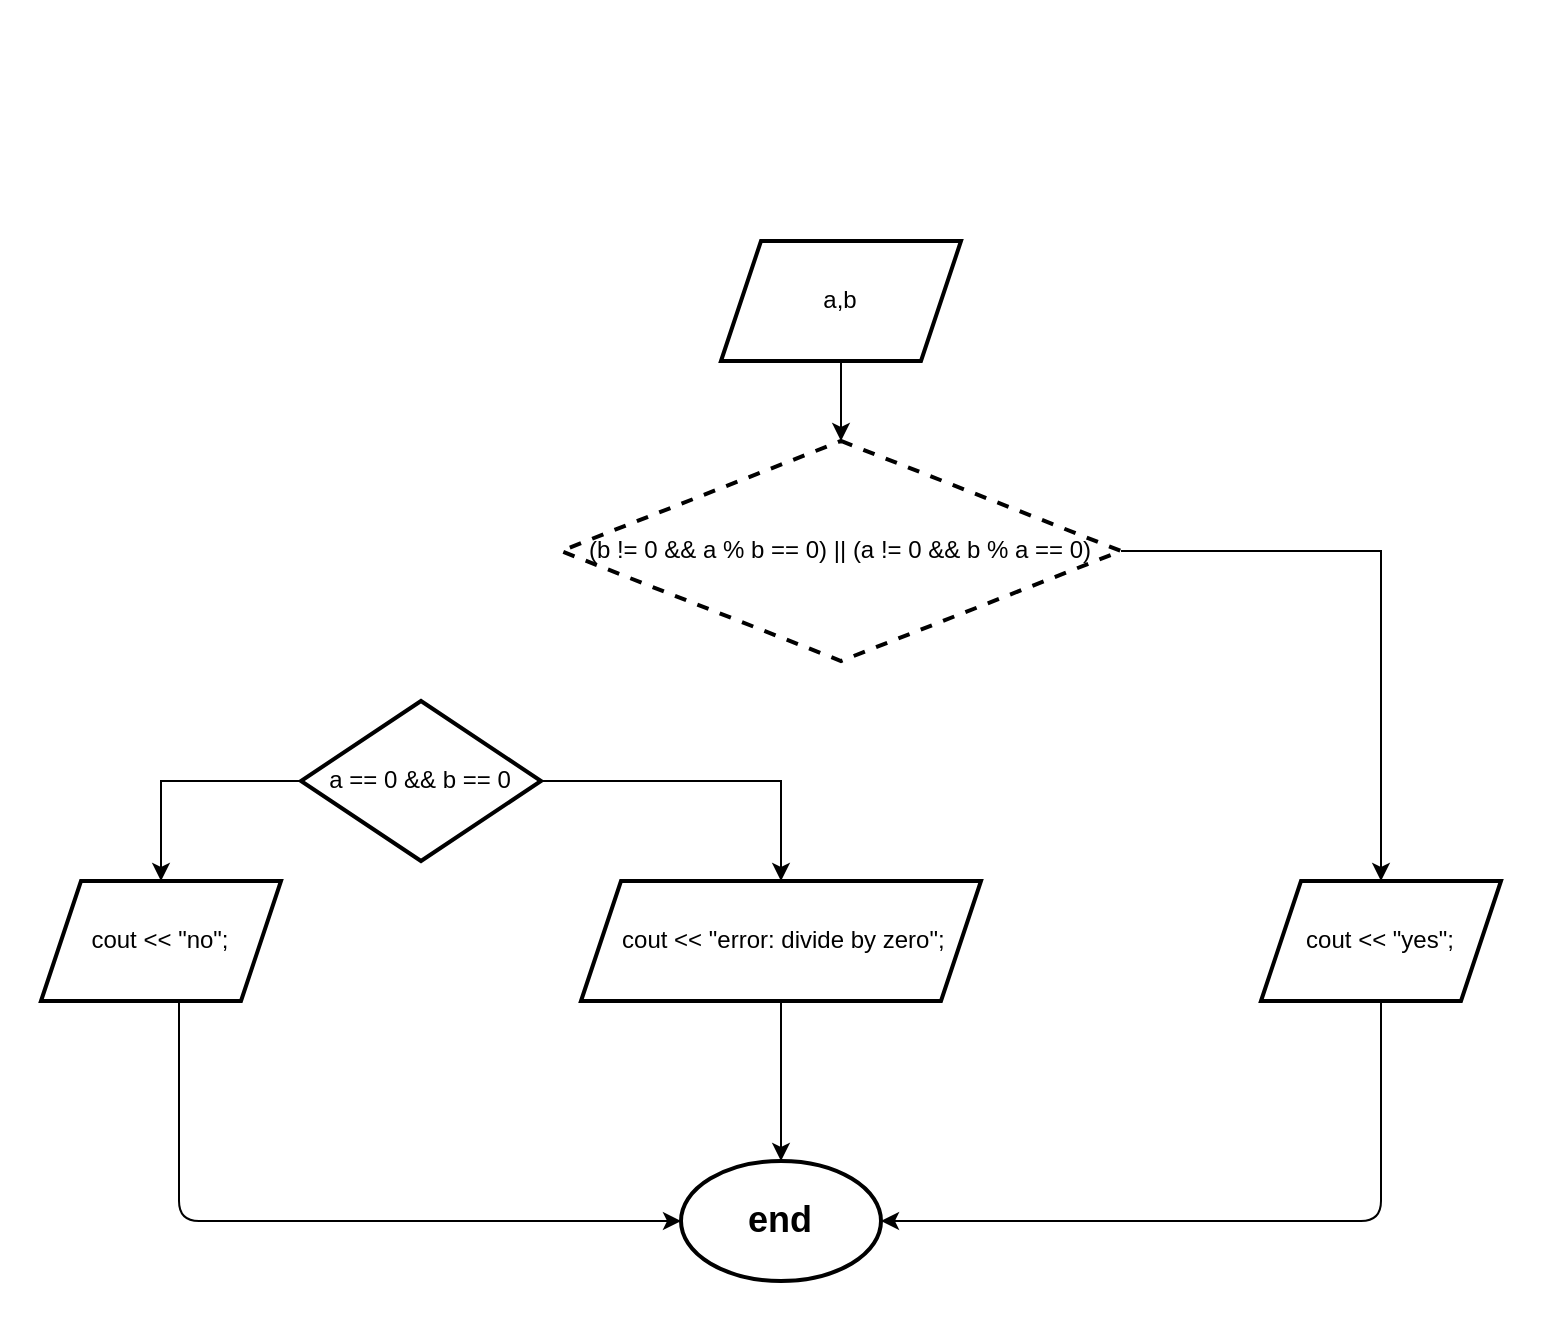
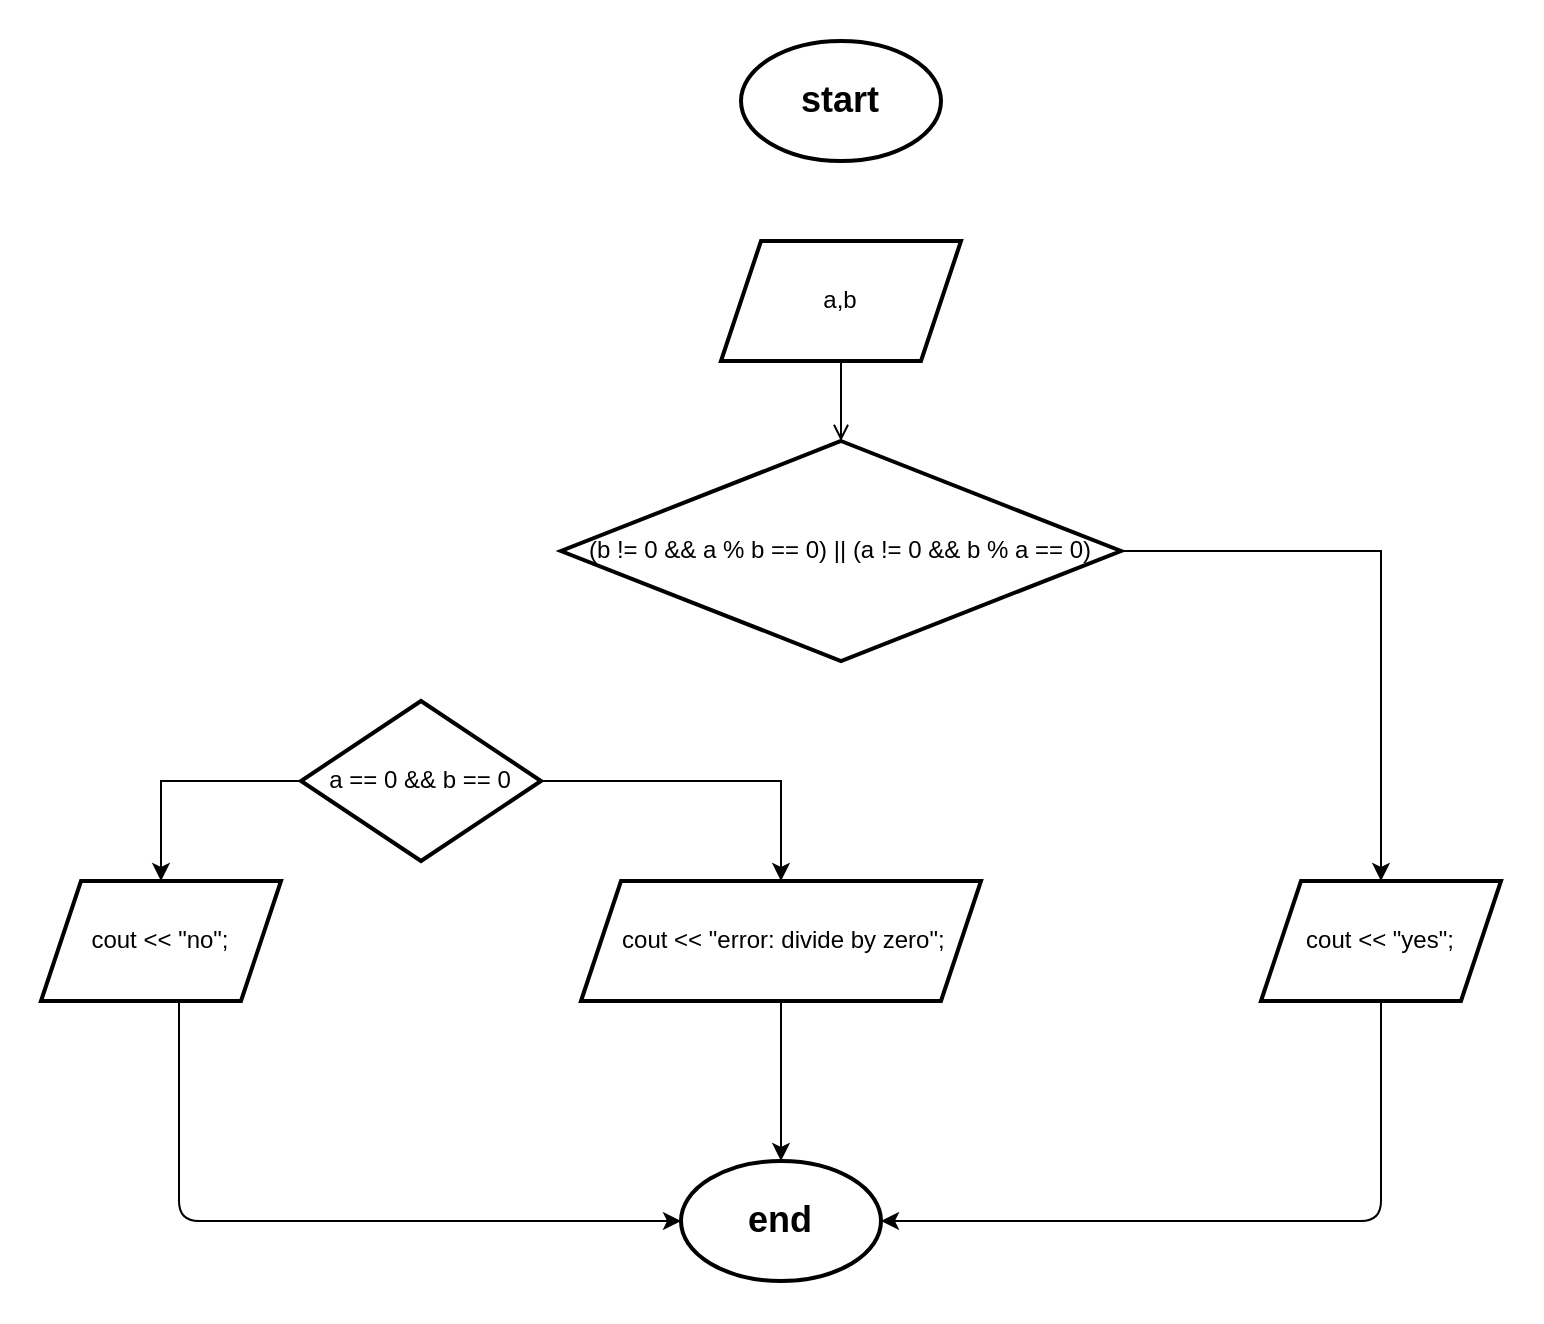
node "start": added
edge "a,b" -> "(b != 0 && a % b == 0) || (a != 0 && b % a == 0)": arrowhead classic -> open
node "(b != 0 && a % b == 0) || (a != 0 && b % a == 0)": style dashed -> solid
